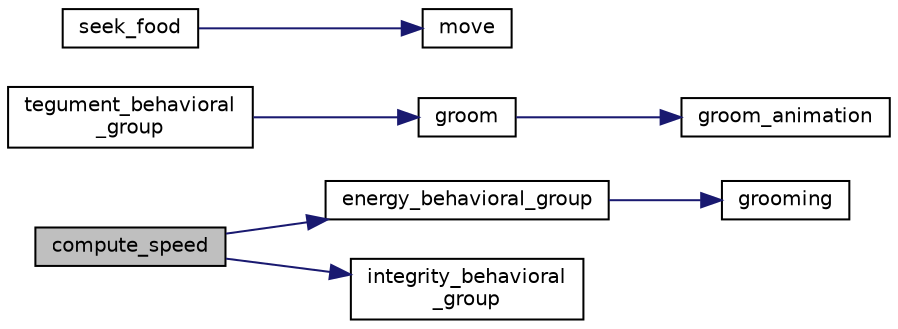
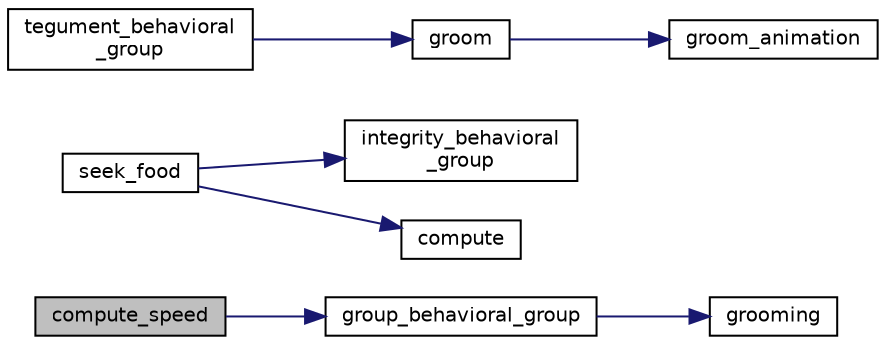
node "move": label "move" -> "compute"
node "energy_behavioral_group": label "energy_behavioral_group" -> "group_behavioral_group"
edge "compute_speed" -> "integrity_behavioral _group": now "seek_food" -> "integrity_behavioral _group"
